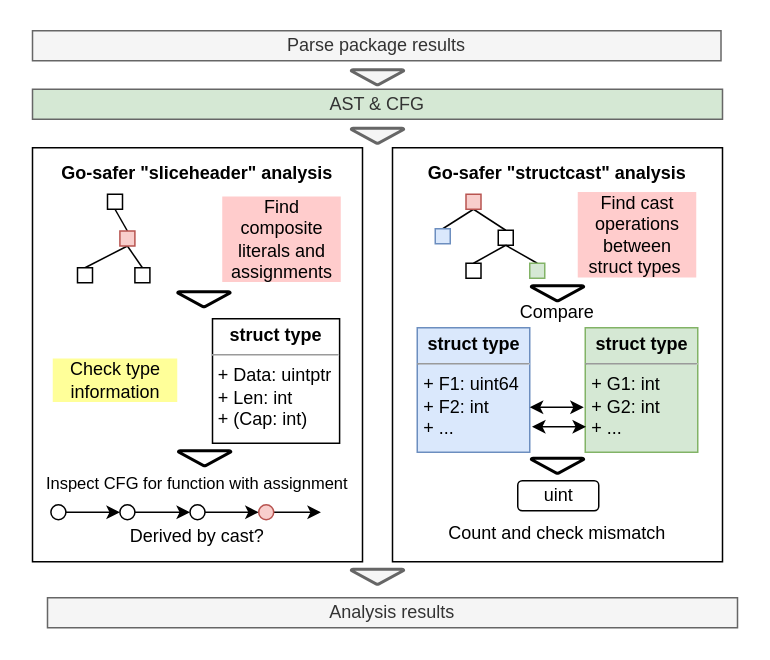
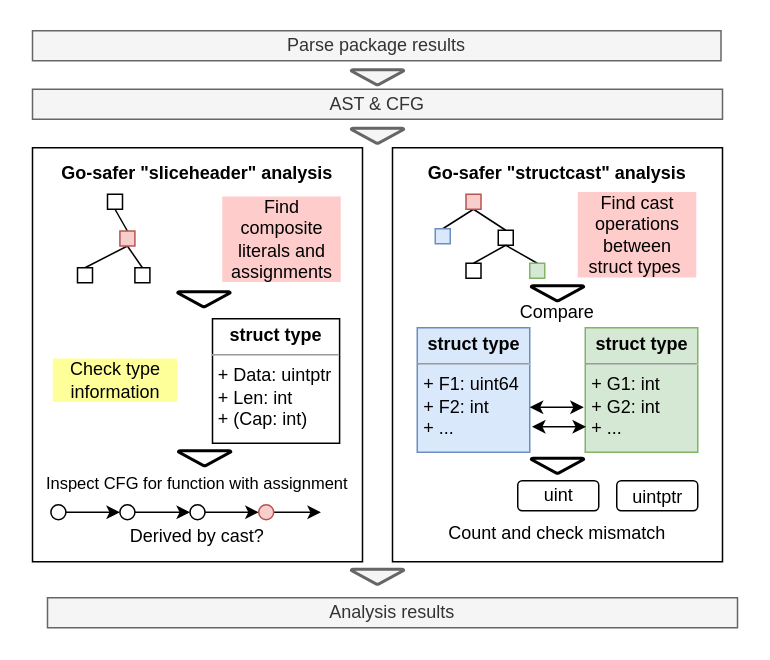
node "AST & CFG": fillcolor #d5e8d4 -> #f5f5f5
node "uintptr": added
